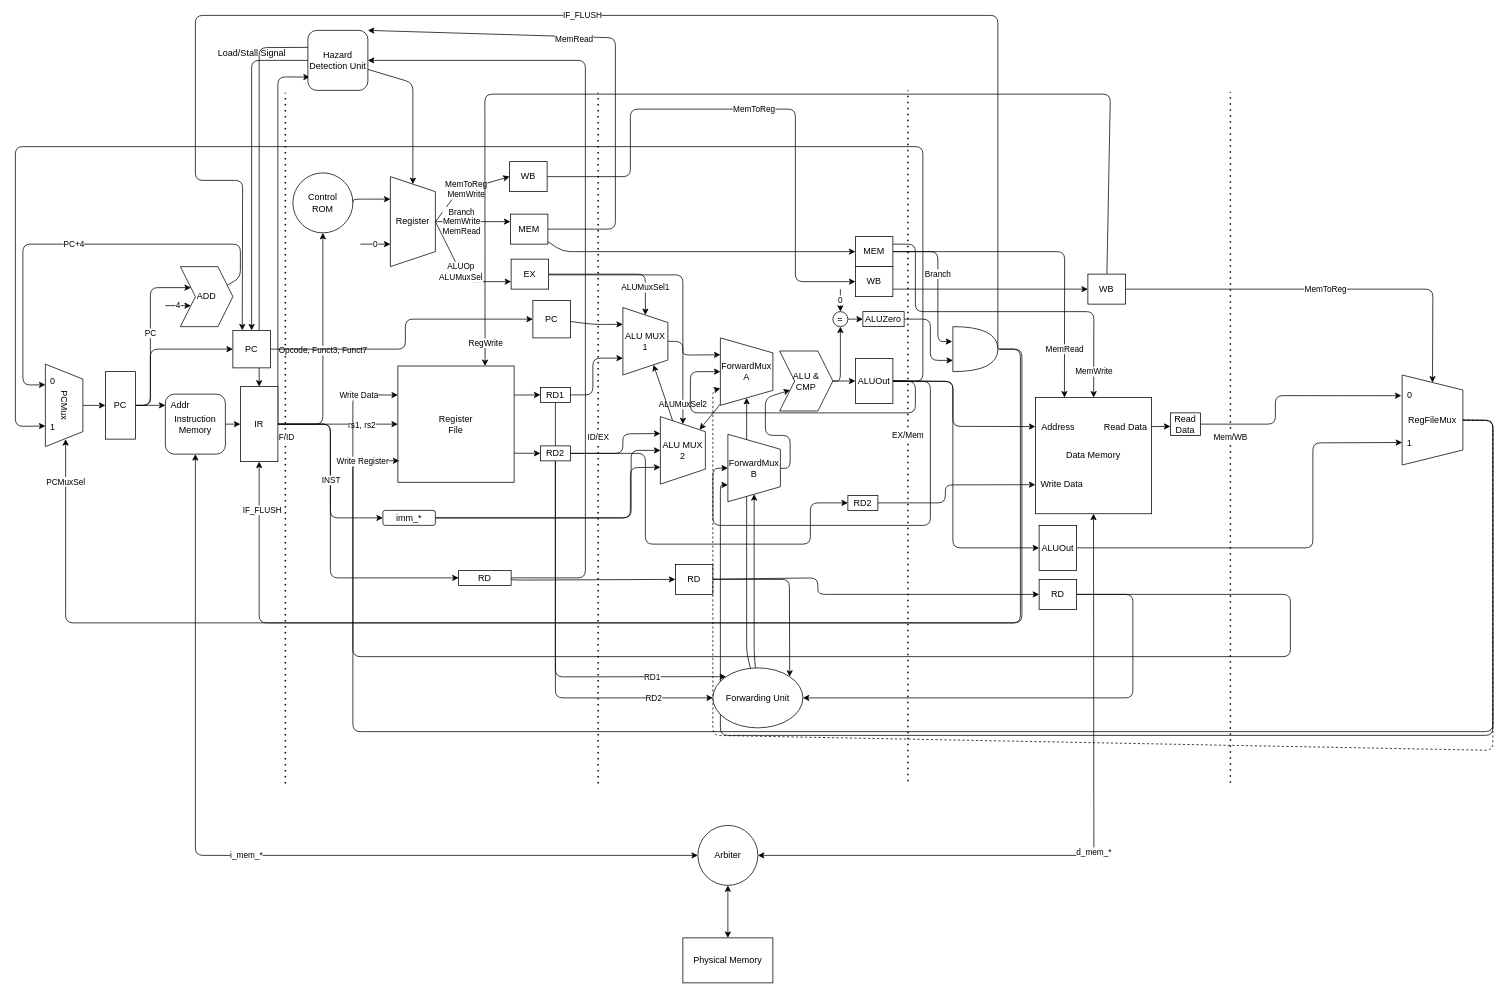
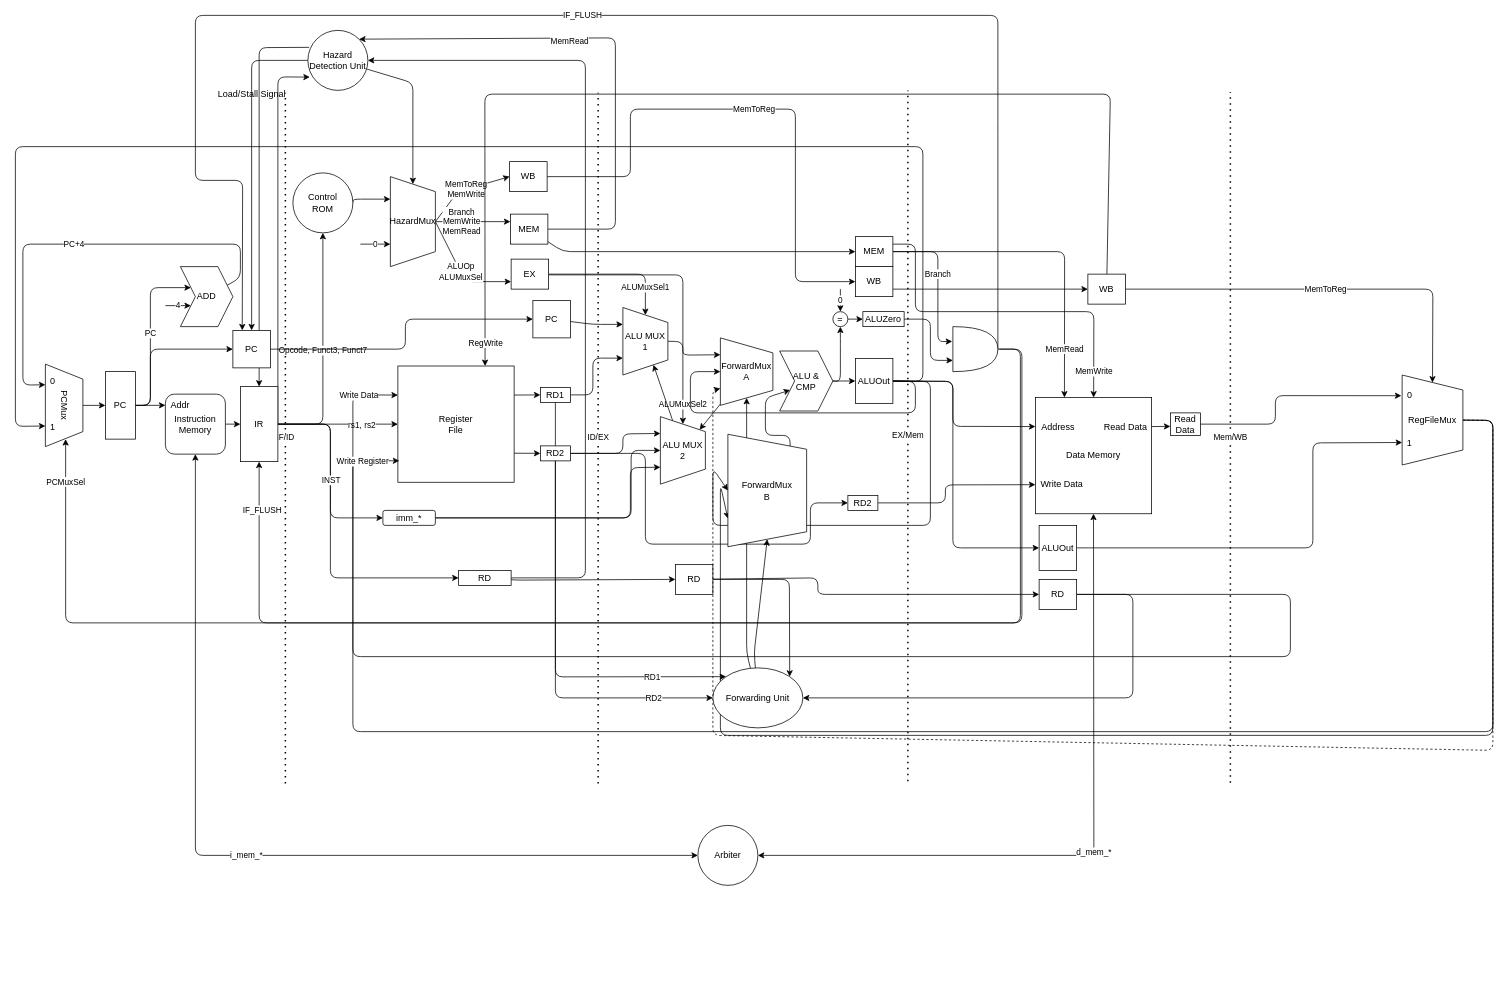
node "Load/Stall Signal": moved (252, 53) -> (252, 94)
node "Hazard Detection Unit": shape rounded rectangle -> ellipse
node "Register": label "Register" -> "HazardMux"
node "ForwardMux B": size 53x68 -> 79x113
edge "Arbiter" -- "Physical Memory": removed
node "Physical Memory": removed
